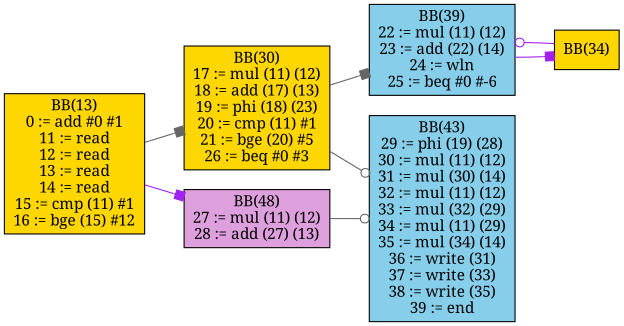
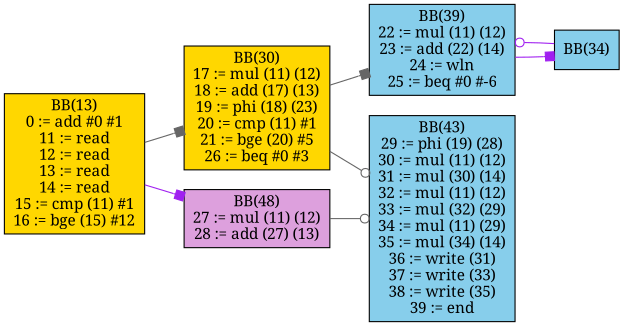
node "BB(34)": fillcolor gold -> skyblue
